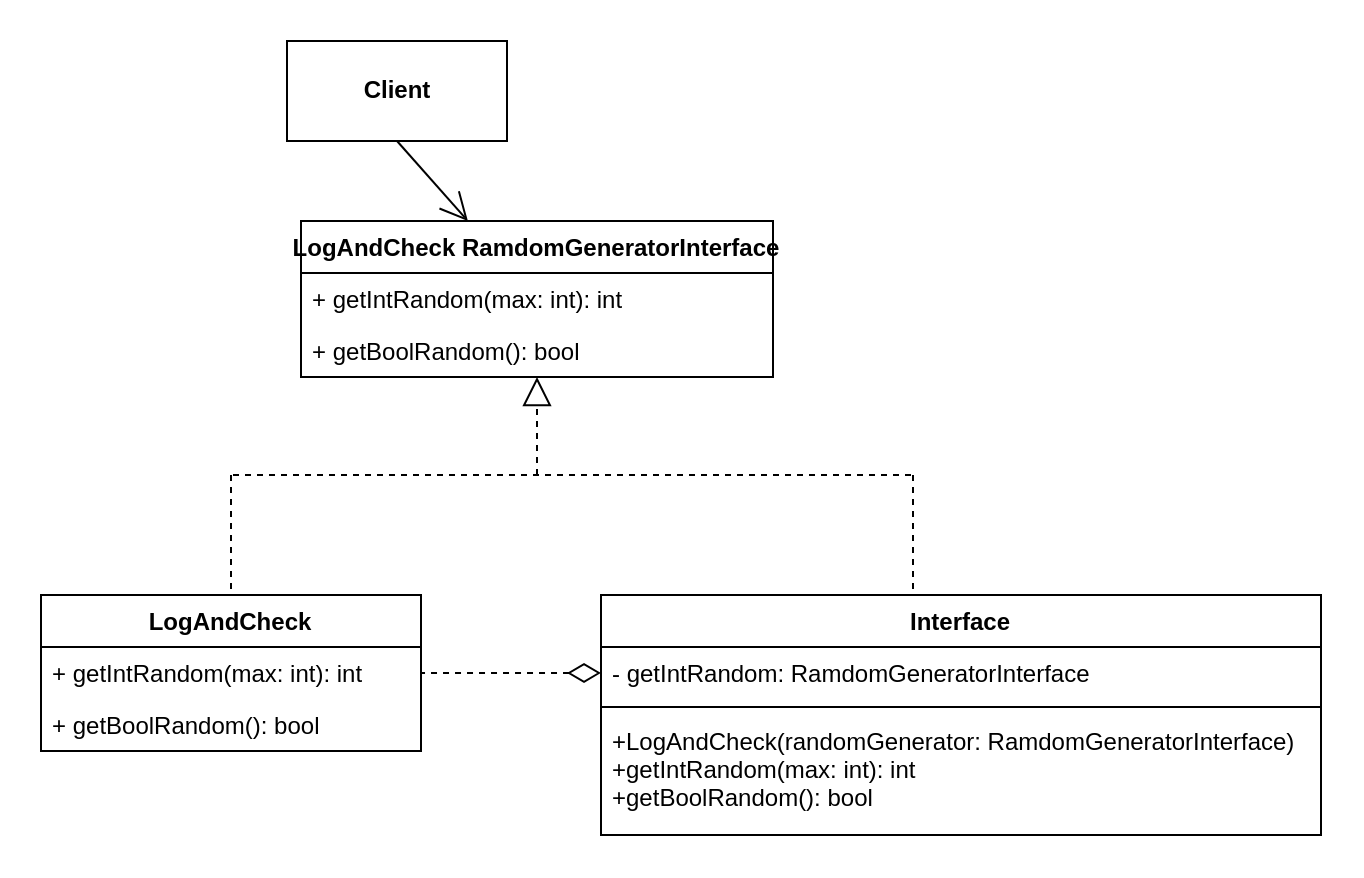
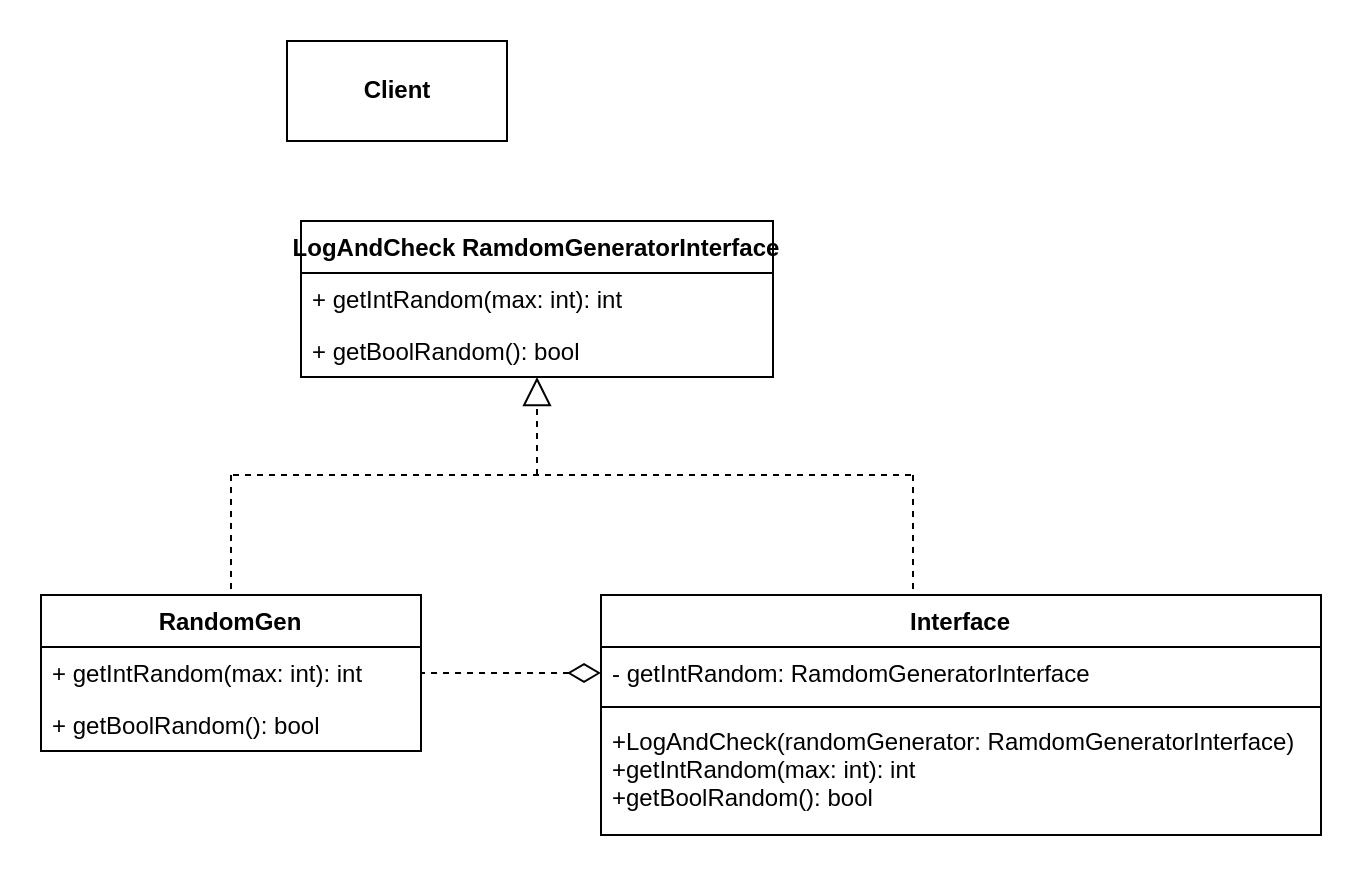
edge "Client" -> "LogAndCheck RamdomGeneratorInterface": removed
node "LogAndCheck": label "LogAndCheck" -> "RandomGen"
